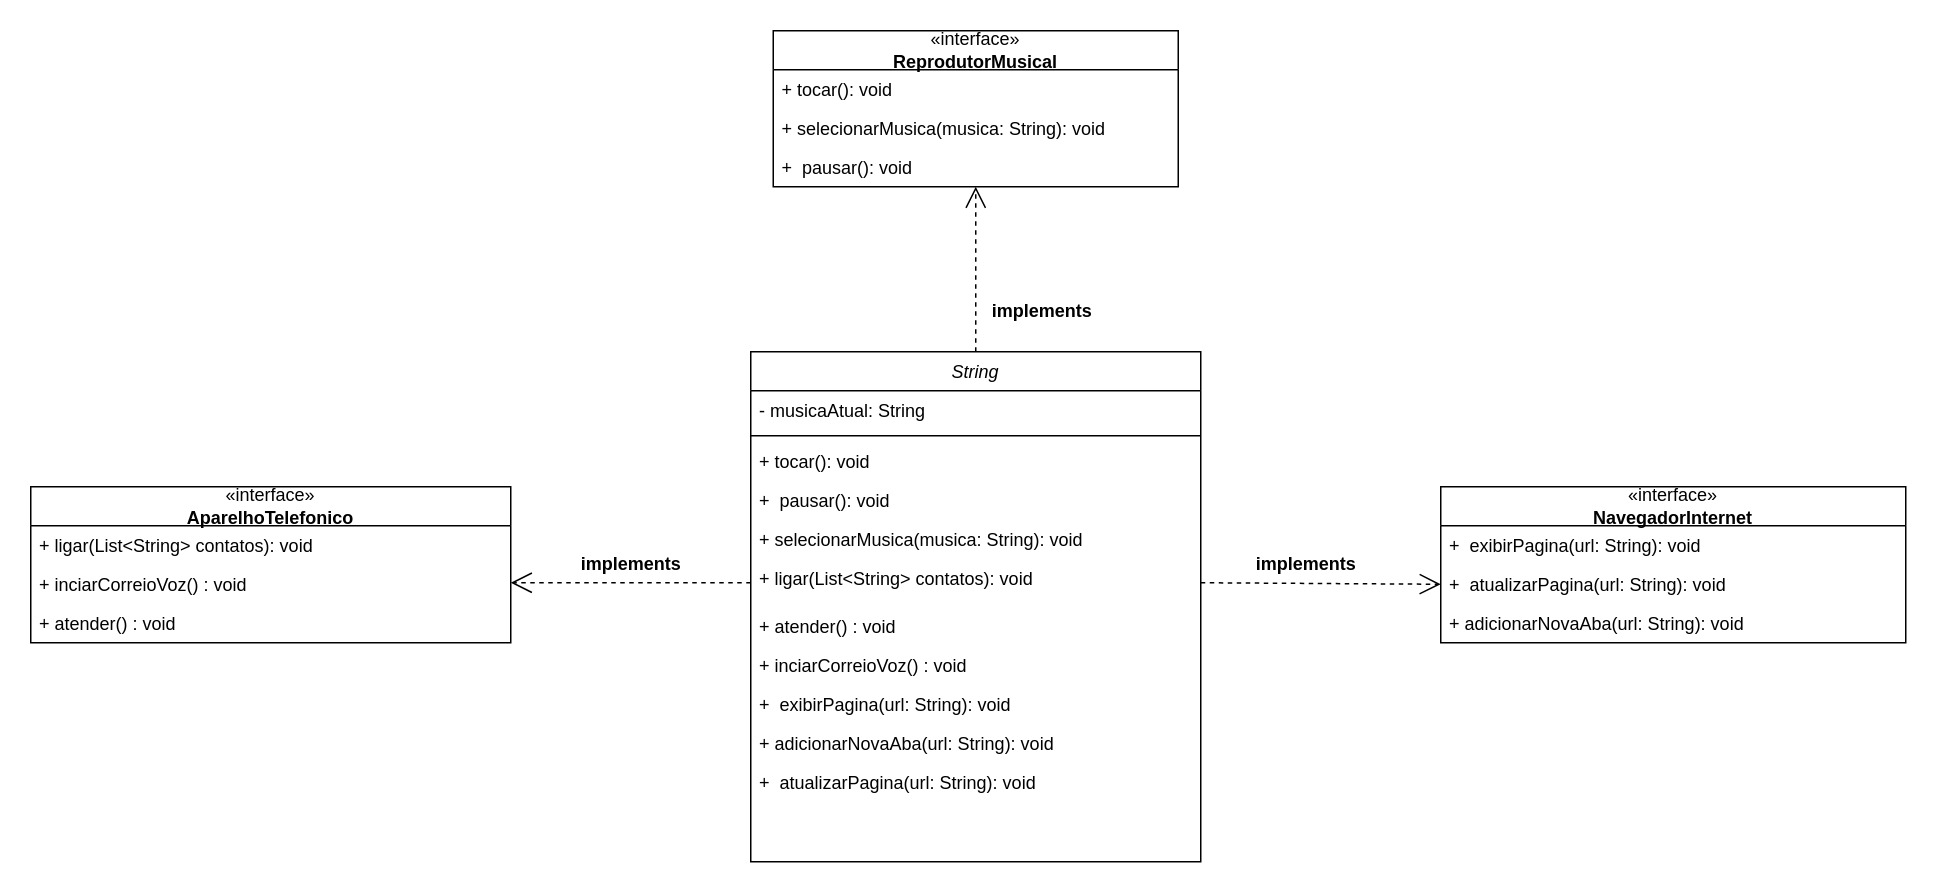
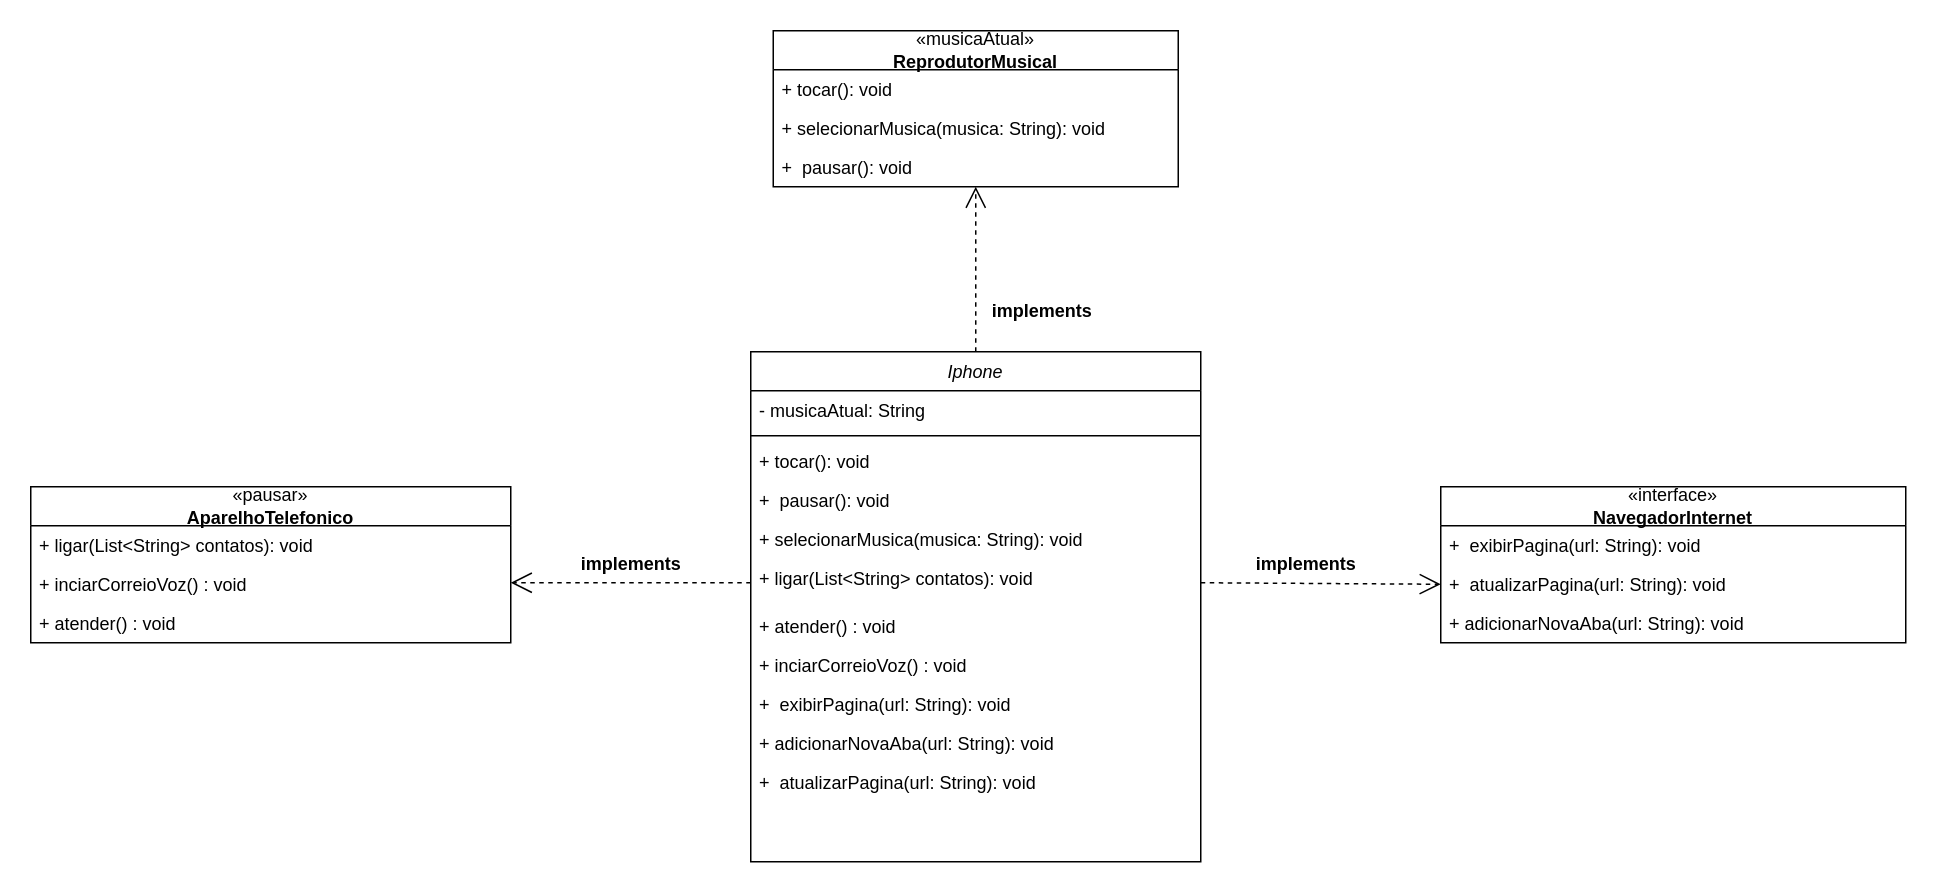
node "«interface»ReprodutorMusical": label "«interface»ReprodutorMusical" -> "«musicaAtual»ReprodutorMusical"
node "String": label "String" -> "Iphone"
node "«interface»AparelhoTelefonico": label "«interface»AparelhoTelefonico" -> "«pausar»AparelhoTelefonico"
